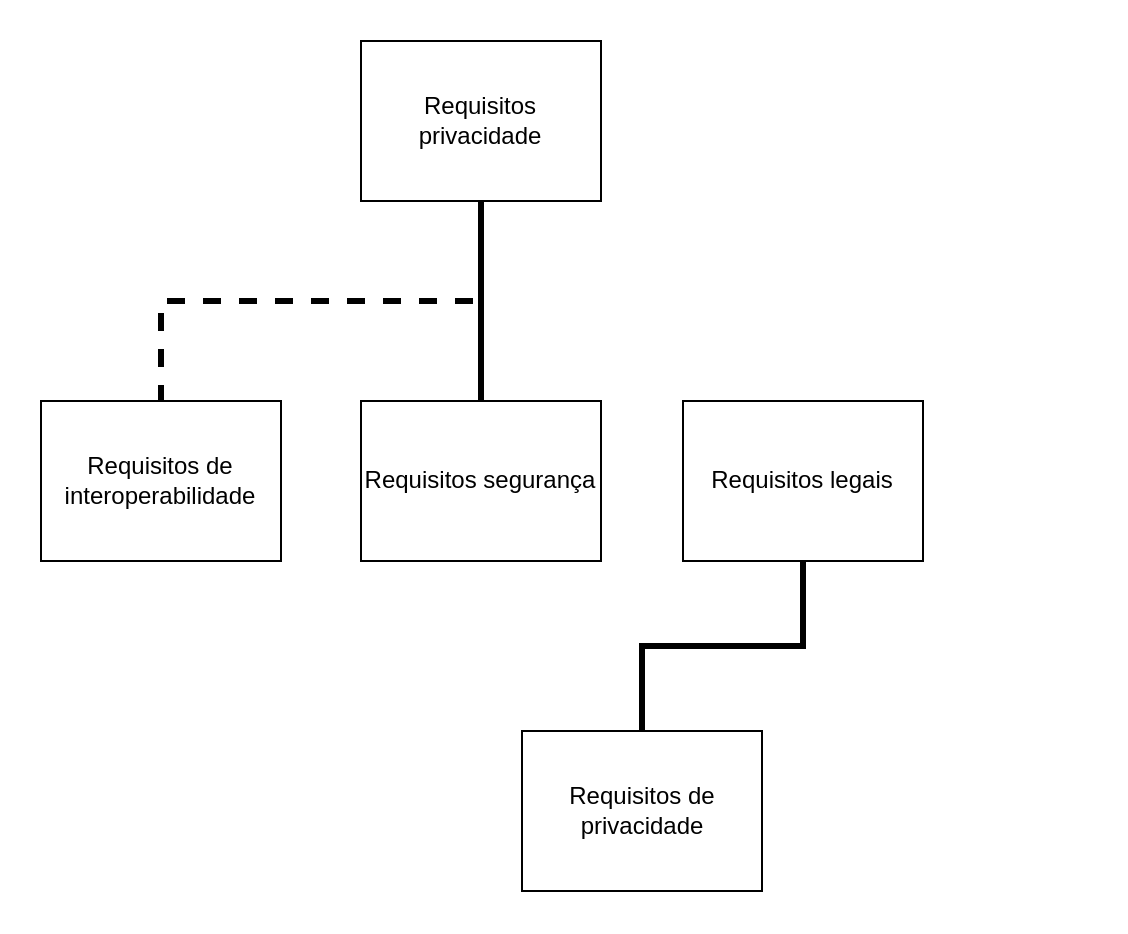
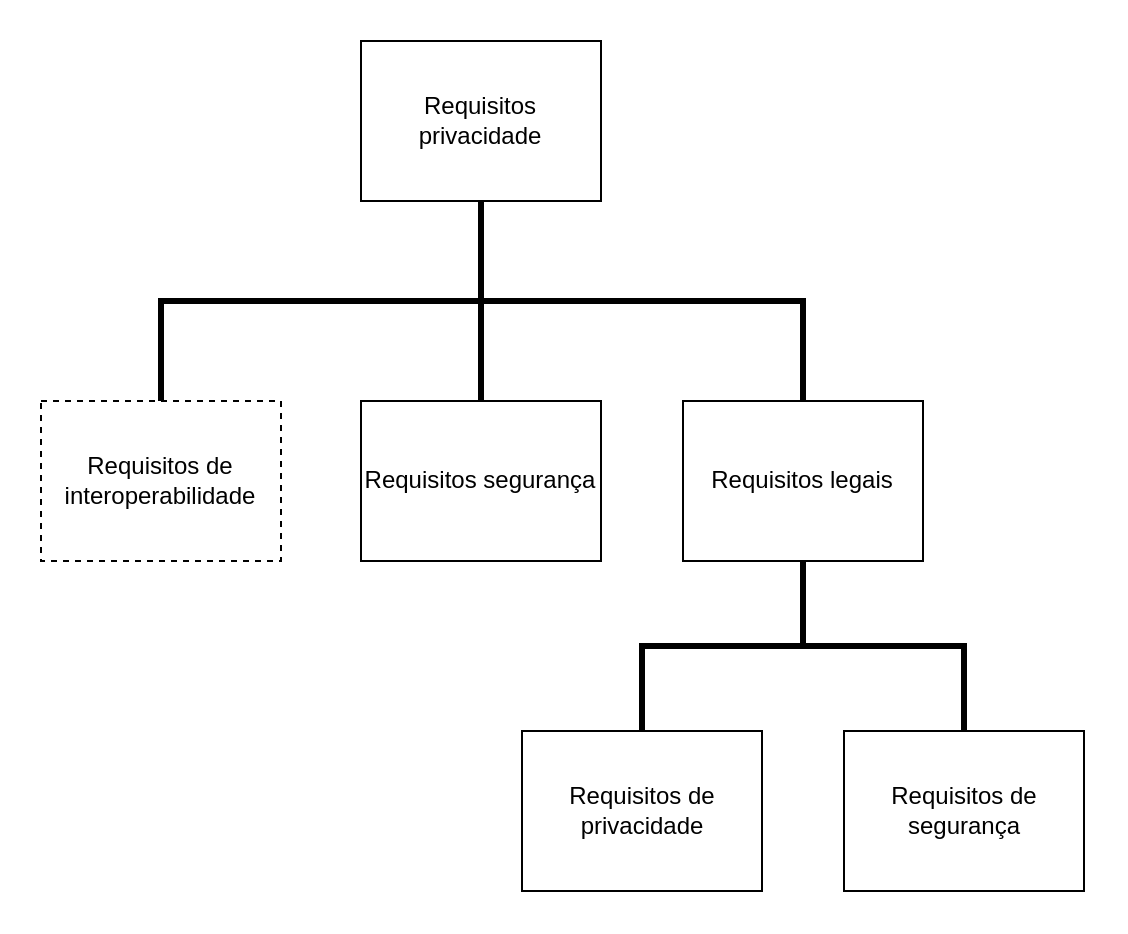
edge "Requisitos privacidade" -- "Requisitos de interoperabilidade": style dashed -> solid
edge "Requisitos privacidade" -- "Requisitos legais": added
node "Requisitos de interoperabilidade": style solid -> dashed
edge "Requisitos legais" -- "Requisitos de segurança": added
node "Requisitos de segurança": added
